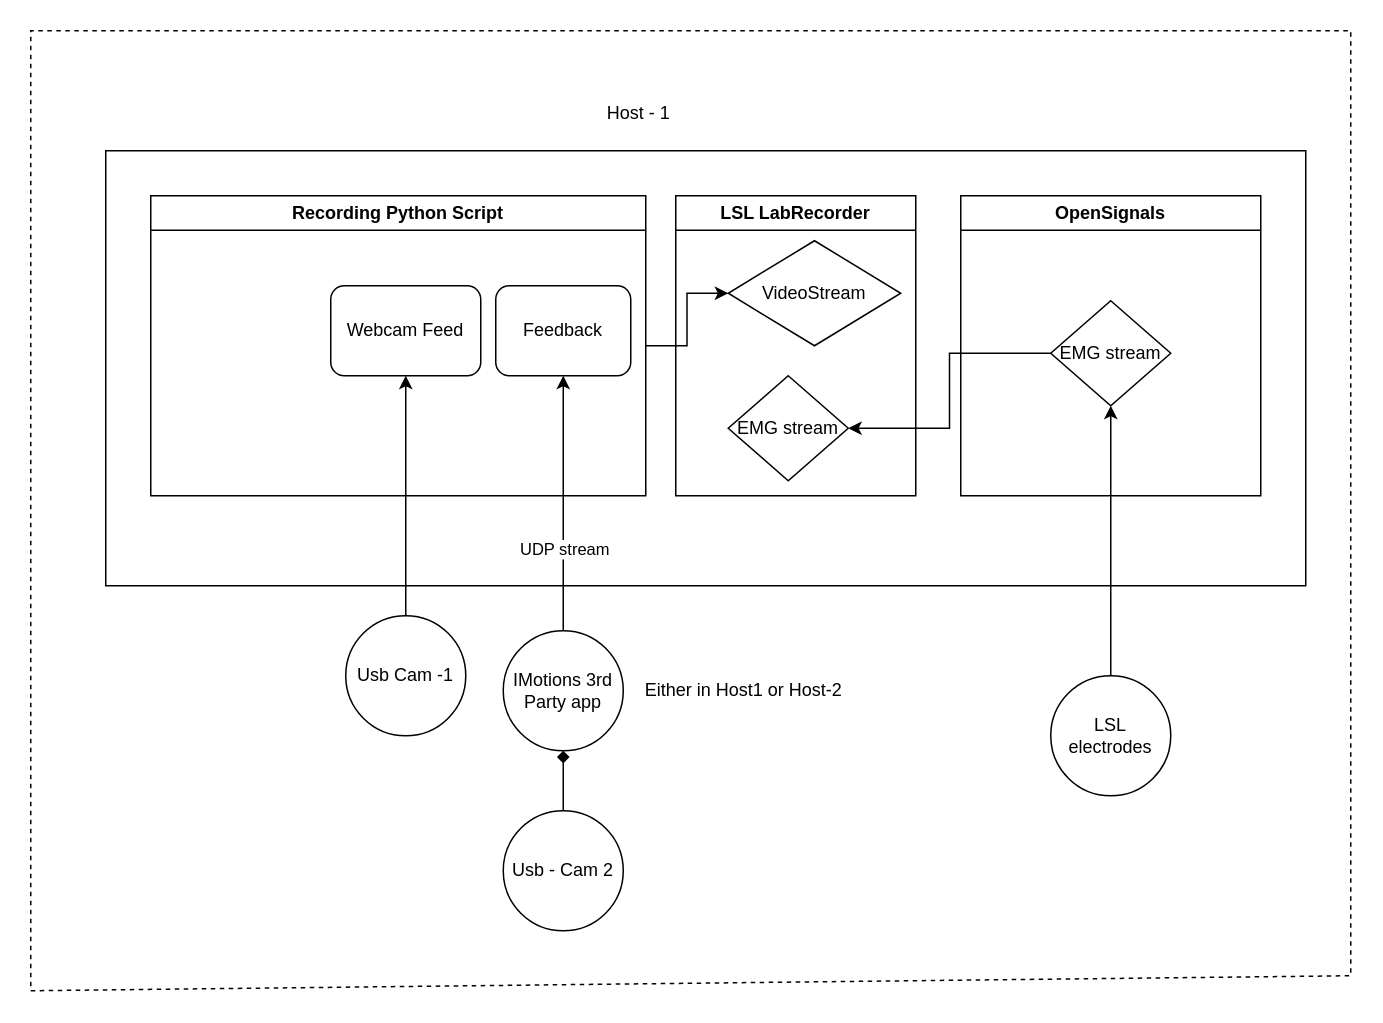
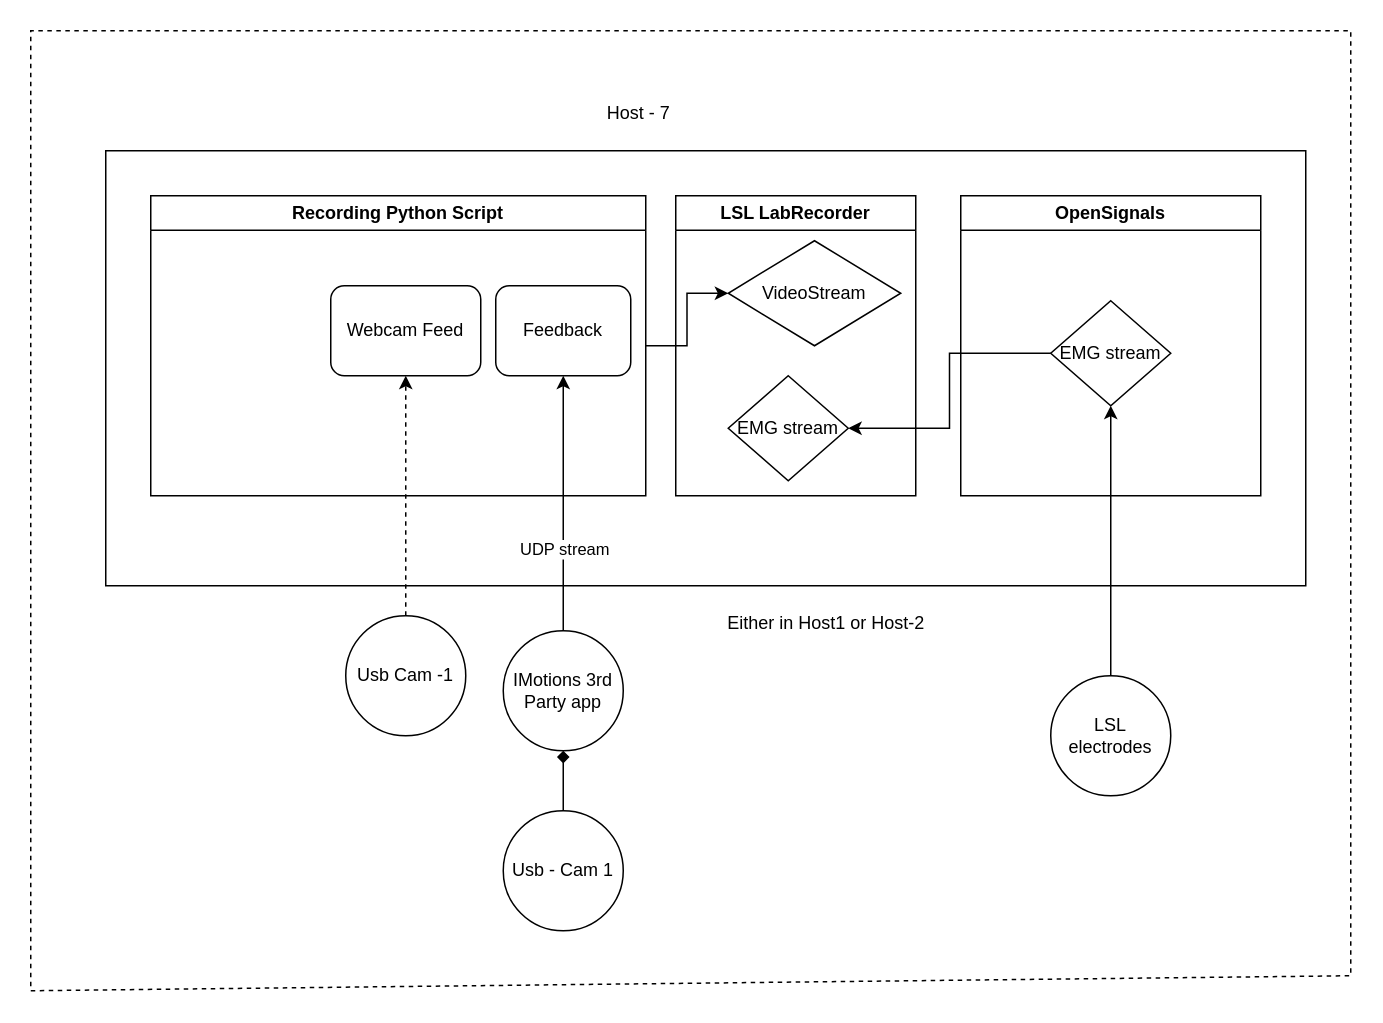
node "Host - 1": label "Host - 1" -> "Host - 7"
edge "Usb Cam -1" -> "Webcam Feed": style solid -> dashed
node "Either in Host1 or Host-2": moved (743, 691) -> (826, 623)
node "Usb - Cam 2": label "Usb - Cam 2" -> "Usb - Cam 1"
